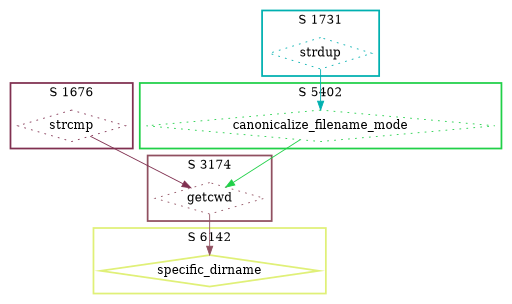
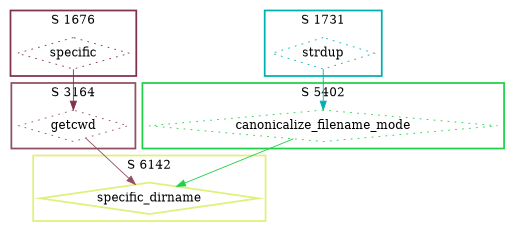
node "strcmp": label "strcmp" -> "specific"
edge "canonicalize_filename_mode" -> "getcwd": now "canonicalize_filename_mode" -> "specific_dirname"
cluster "S 3174": label "S 3174" -> "S 3164"
